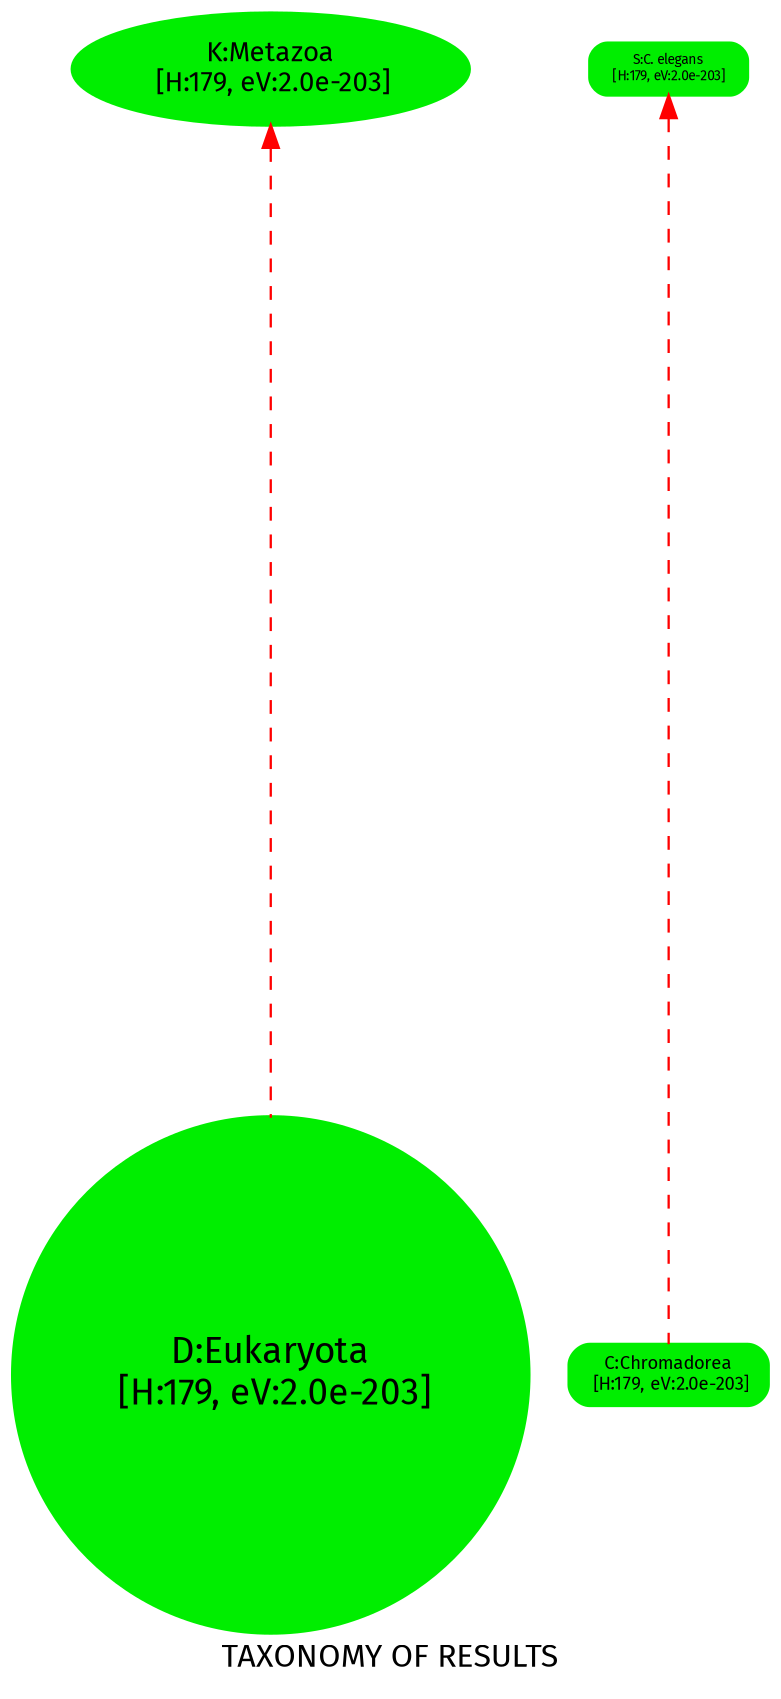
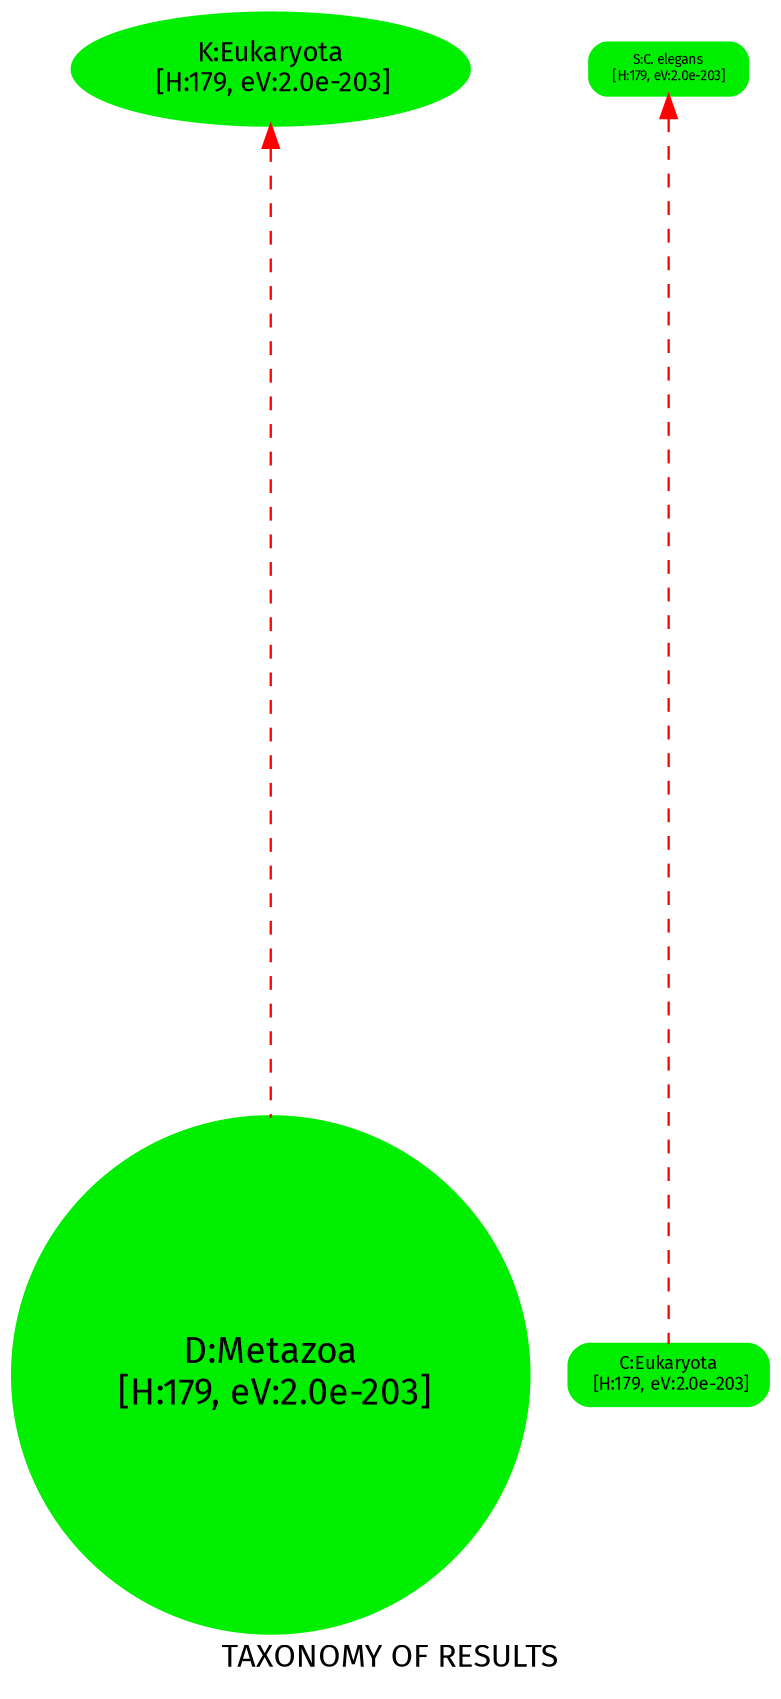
node "K:Metazoa [H:179, eV:2.0e-203]": label "K:Metazoa [H:179, eV:2.0e-203]" -> "K:Eukaryota [H:179, eV:2.0e-203]"
node "D:Eukaryota [H:179, eV:2.0e-203]": label "D:Eukaryota [H:179, eV:2.0e-203]" -> "D:Metazoa [H:179, eV:2.0e-203]"
node "C:Chromadorea [H:179, eV:2.0e-203]": label "C:Chromadorea [H:179, eV:2.0e-203]" -> "C:Eukaryota [H:179, eV:2.0e-203]"
